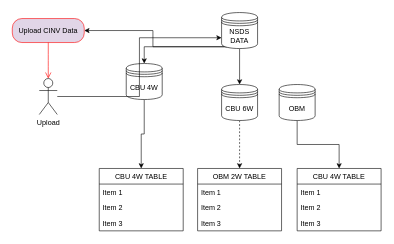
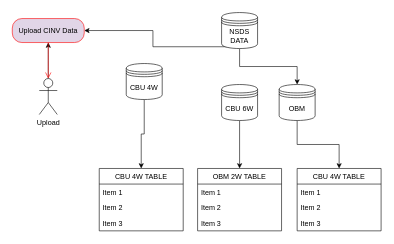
edge "NSDS DATA" -> "CBU 4W": removed
edge "NSDS DATA" -> "CBU 6W": now "NSDS DATA" -> "OBM"
edge "Upload" -> "NSDS DATA": now "Upload" -> "Upload CINV Data"
edge "CBU 6W" -> "OBM 2W TABLE": style dashed -> solid
